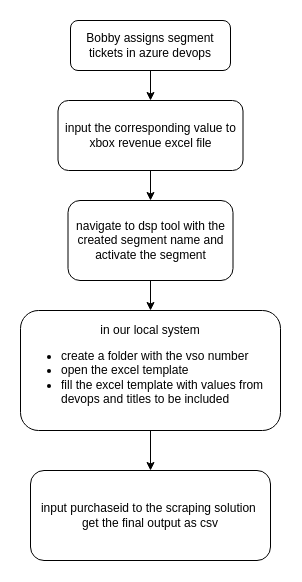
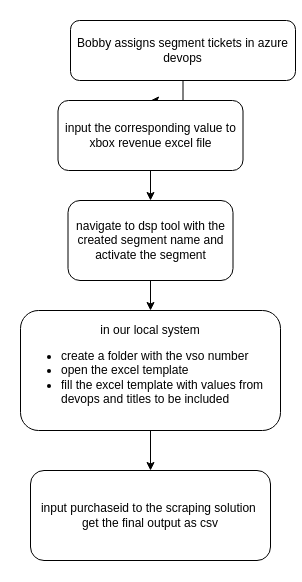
node "Bobby assigns segment tickets in azure devops": size 160x50 -> 225x60
